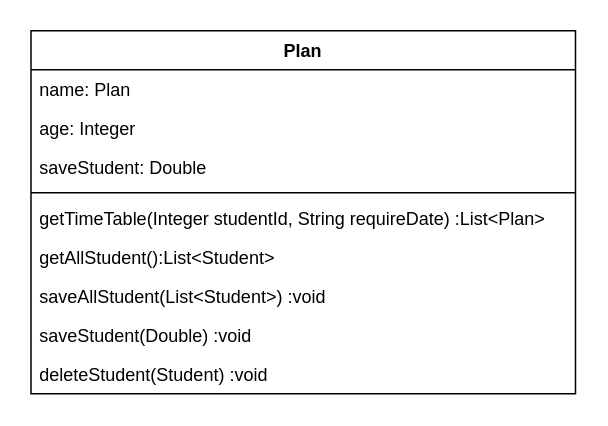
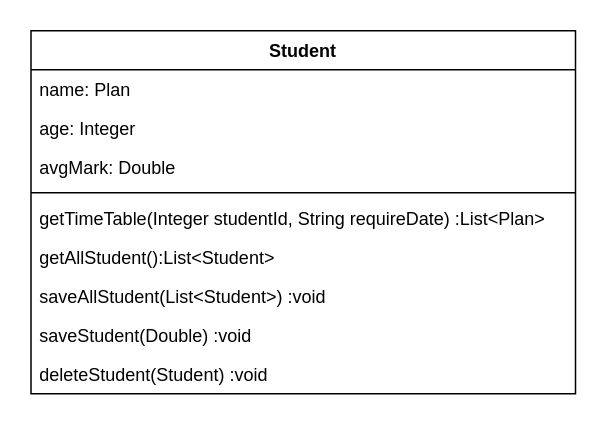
node "Plan": label "Plan" -> "Student"
node "saveStudent: Double": label "saveStudent: Double" -> "avgMark: Double"
